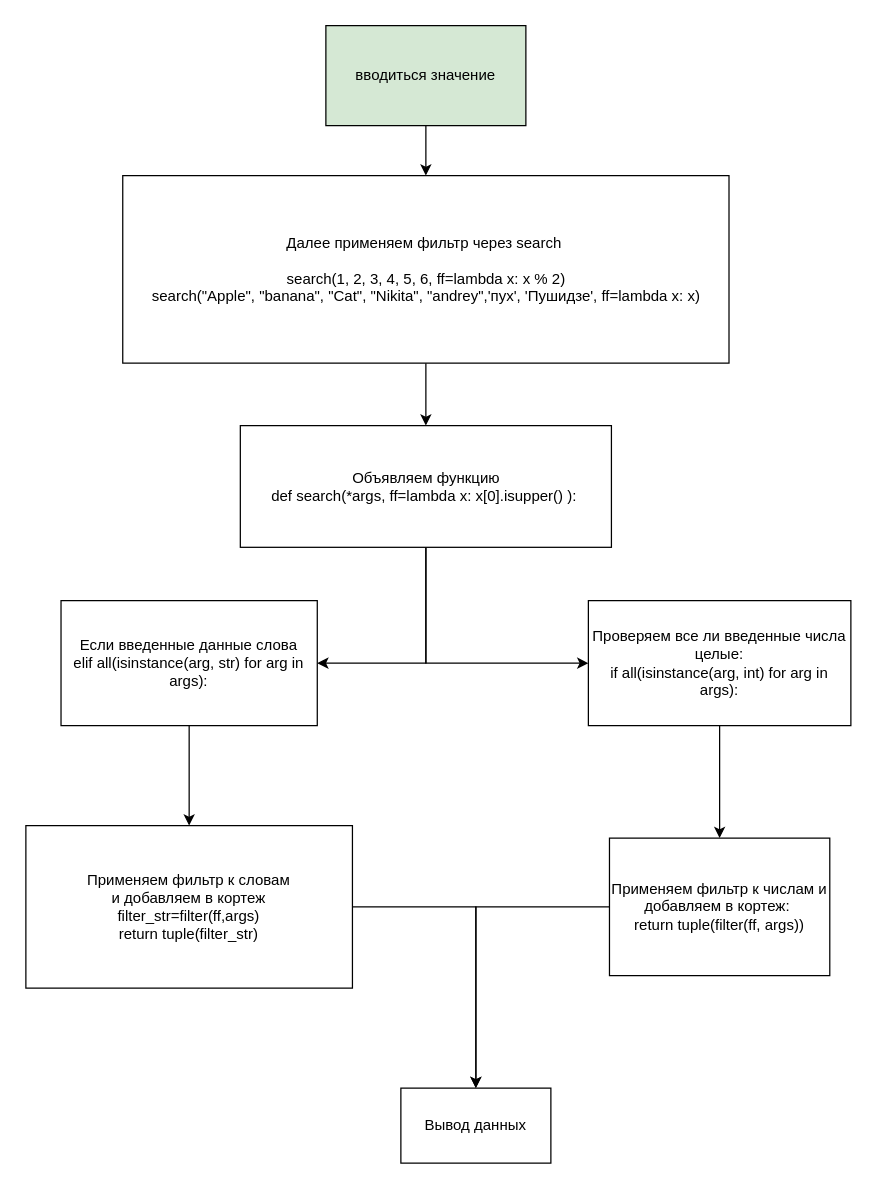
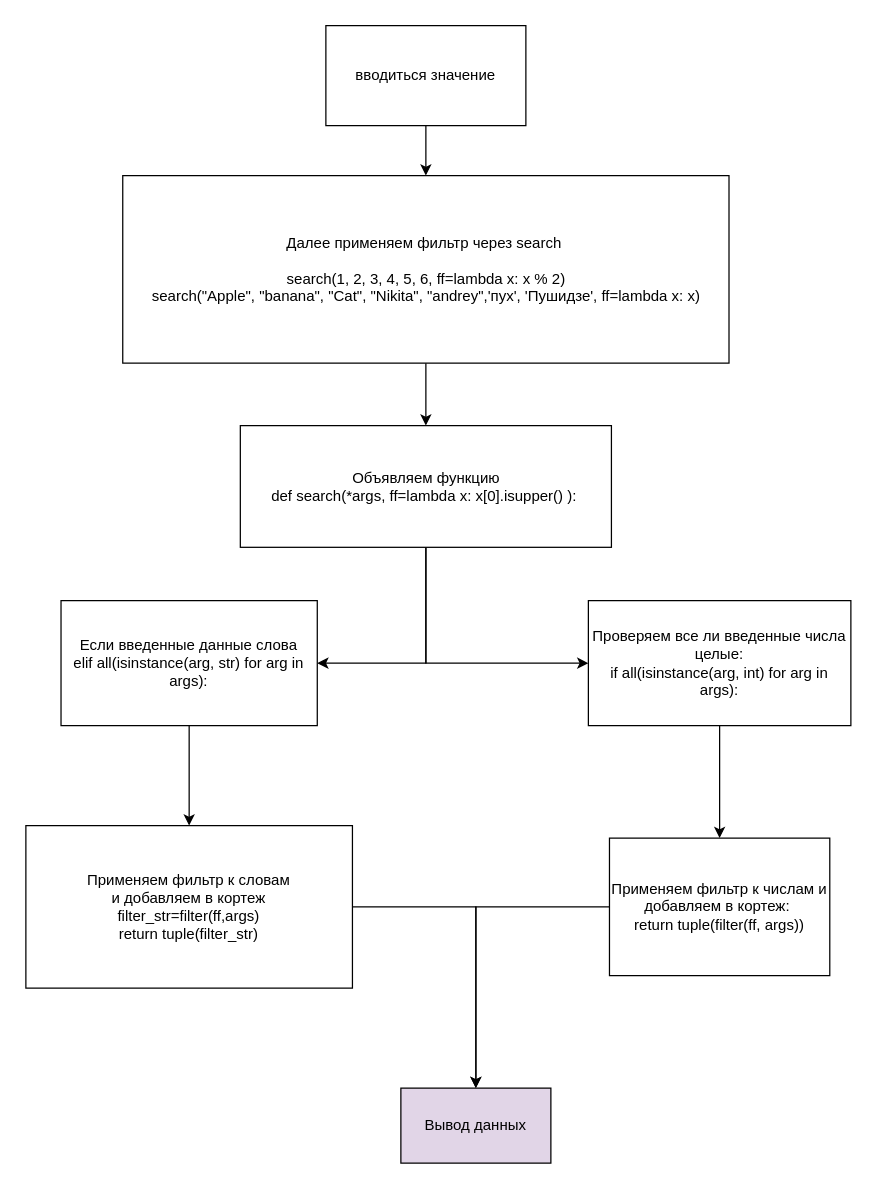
node "вводиться значение": fillcolor #d5e8d4 -> #ffffff
node "Вывод данных": fillcolor #ffffff -> #e1d5e7
